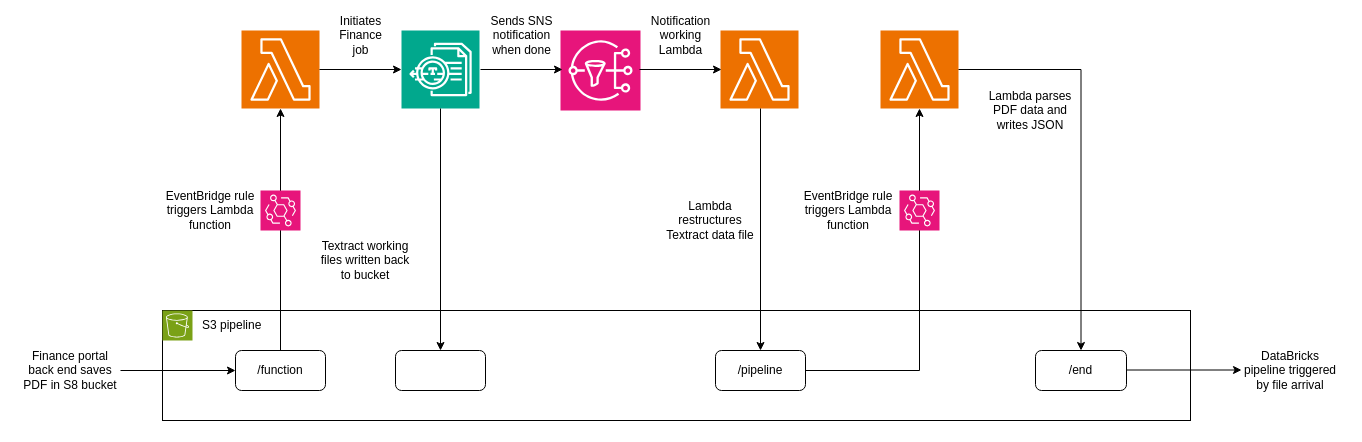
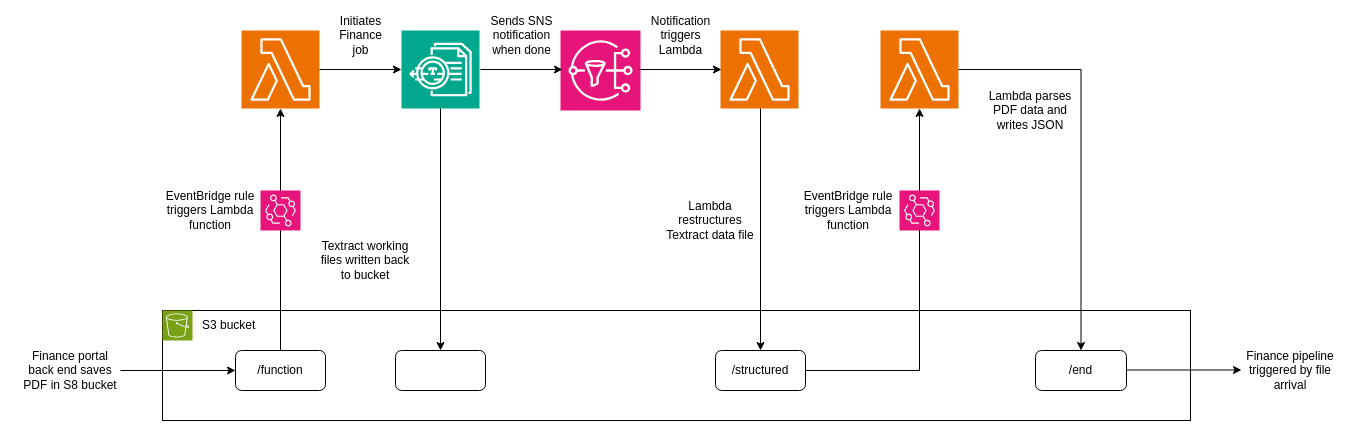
node "Notification working Lambda": label "Notification working Lambda" -> "Notification triggers Lambda"
node "S3 pipeline": label "S3 pipeline" -> "S3 bucket"
node "/pipeline": label "/pipeline" -> "/structured"
node "DataBricks pipeline triggered by file arrival": label "DataBricks pipeline triggered by file arrival" -> "Finance pipeline triggered by file arrival"
